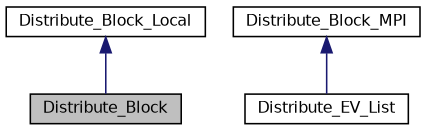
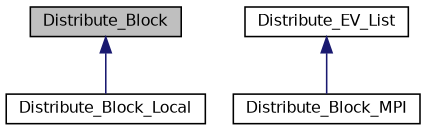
edge "Distribute_Block" -> "Distribute_Block_Local": reversed
edge "Distribute_EV_List" -> "Distribute_Block_MPI": reversed
